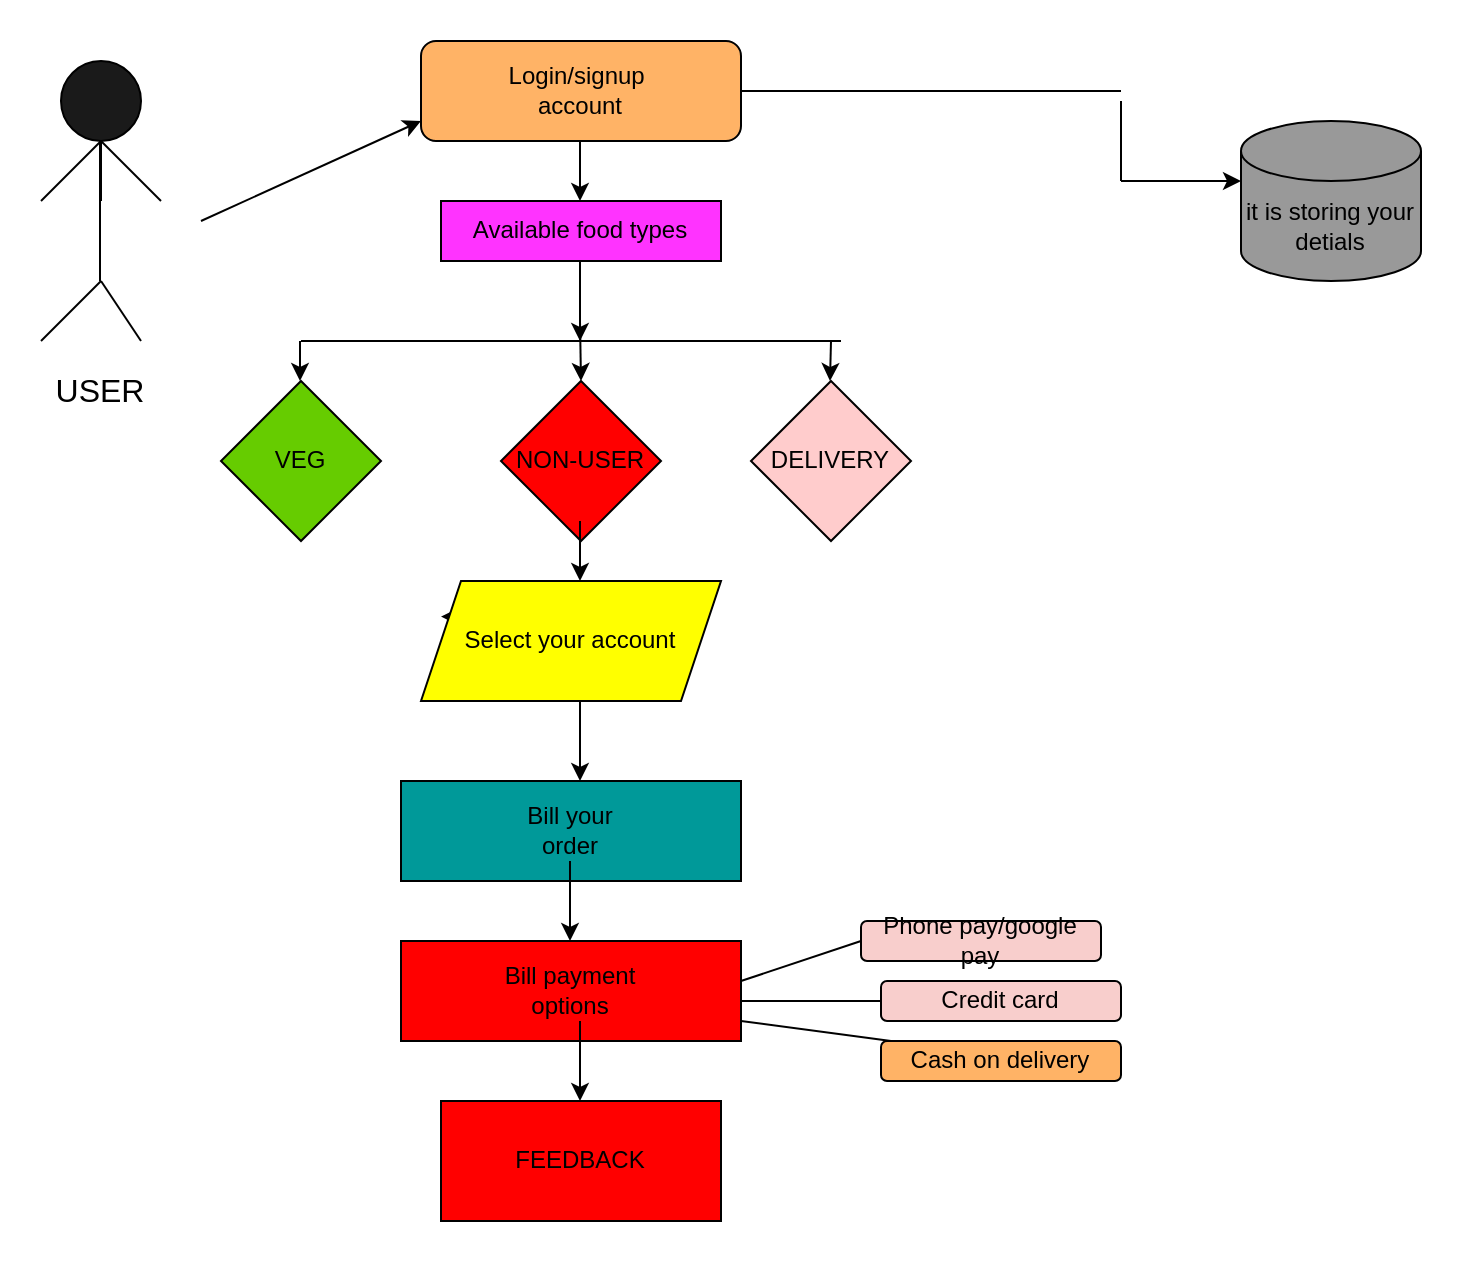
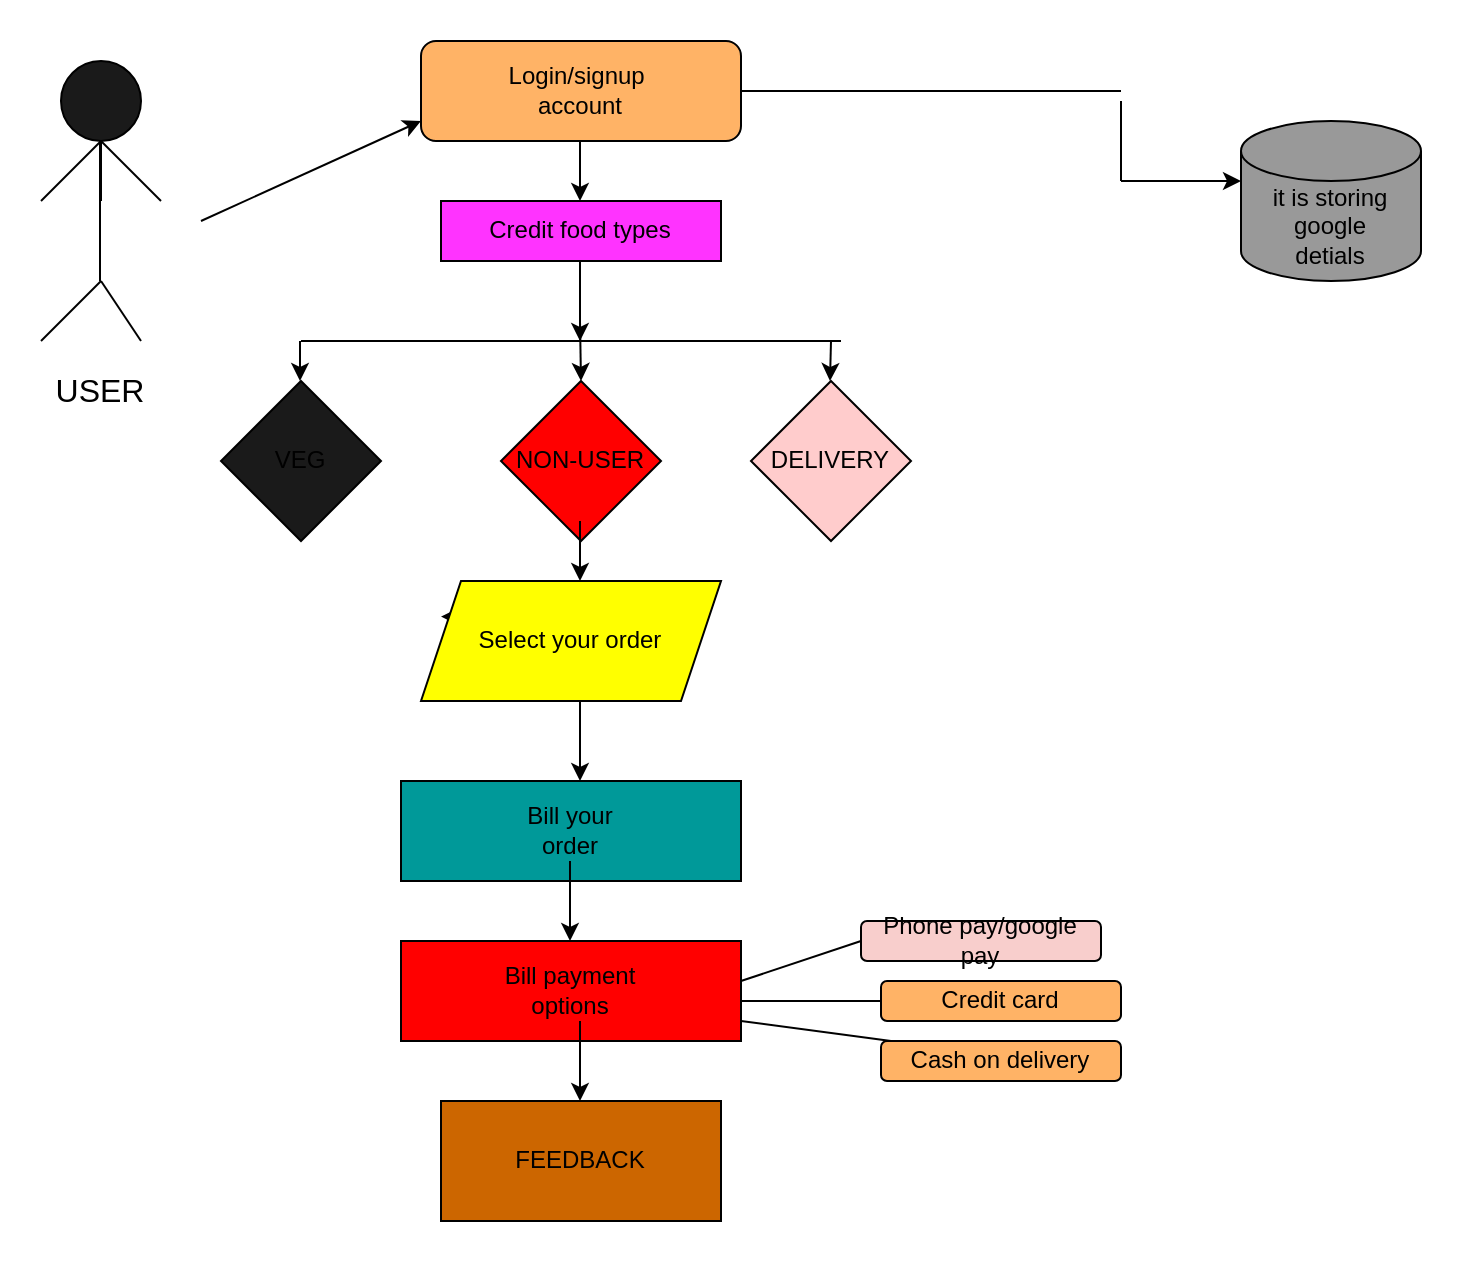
node "it is storing your detials": label "it is storing your detials" -> "it is storing google detials"
node "Available food types": label "Available food types" -> "Credit food types"
node "VEG": fillcolor #66cc00 -> #1a1a1a
node "Select your account": label "Select your account" -> "Select your order"
node "Credit card": fillcolor #f8cecc -> #ffb366
node "FEEDBACK": fillcolor #ff0000 -> #cc6600
